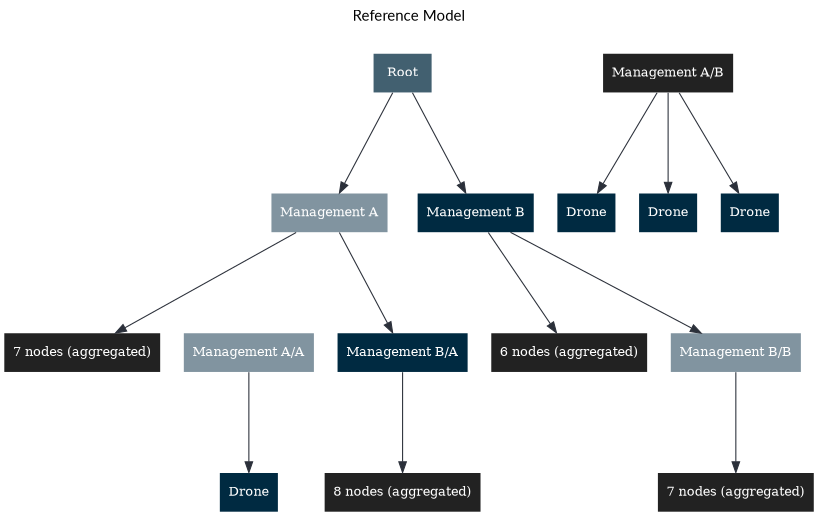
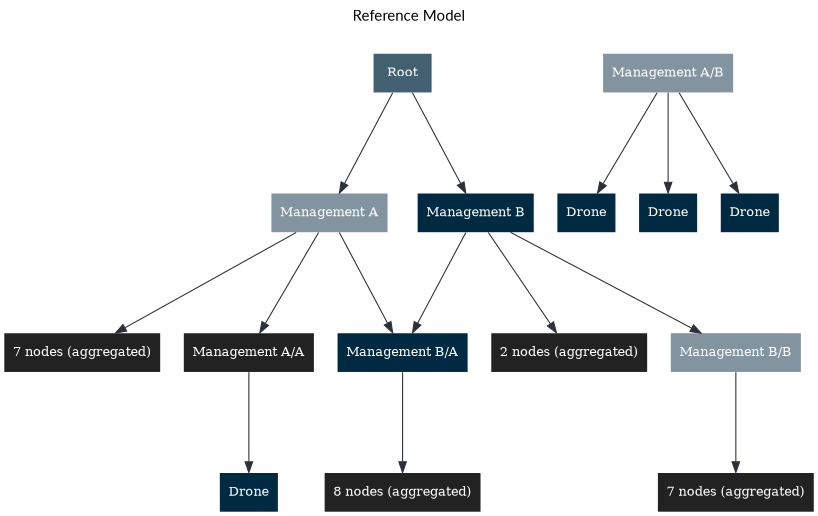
node "Management A/B": fillcolor #222222 -> #8194a0
edge "Management A" -> "Management A/A": added
edge "Management B" -> "Management B/A": added
node "Management A/A": fillcolor #8194a0 -> #222222
node "6 nodes (aggregated)": label "6 nodes (aggregated)" -> "2 nodes (aggregated)"
